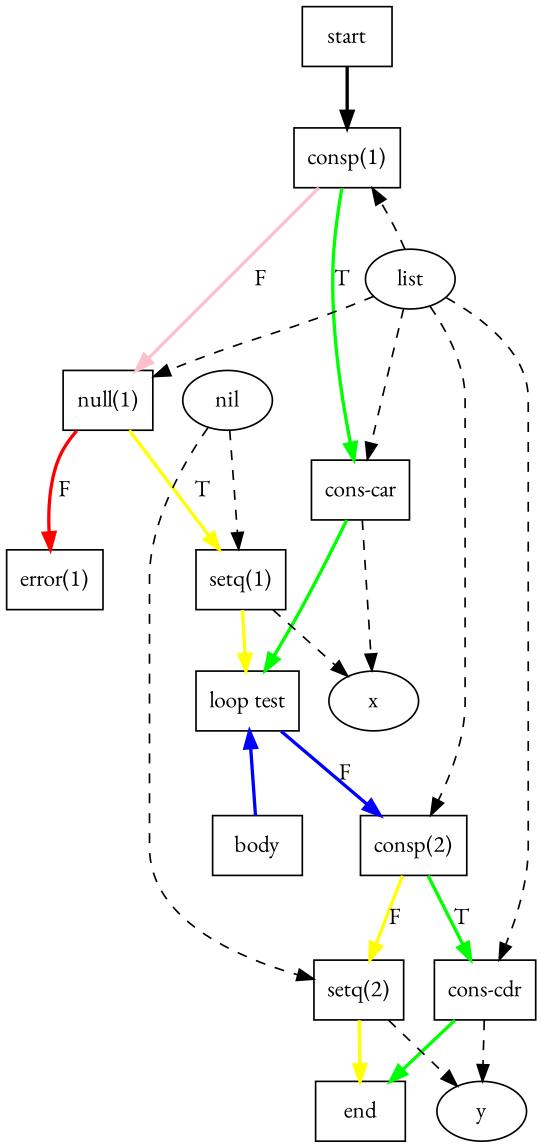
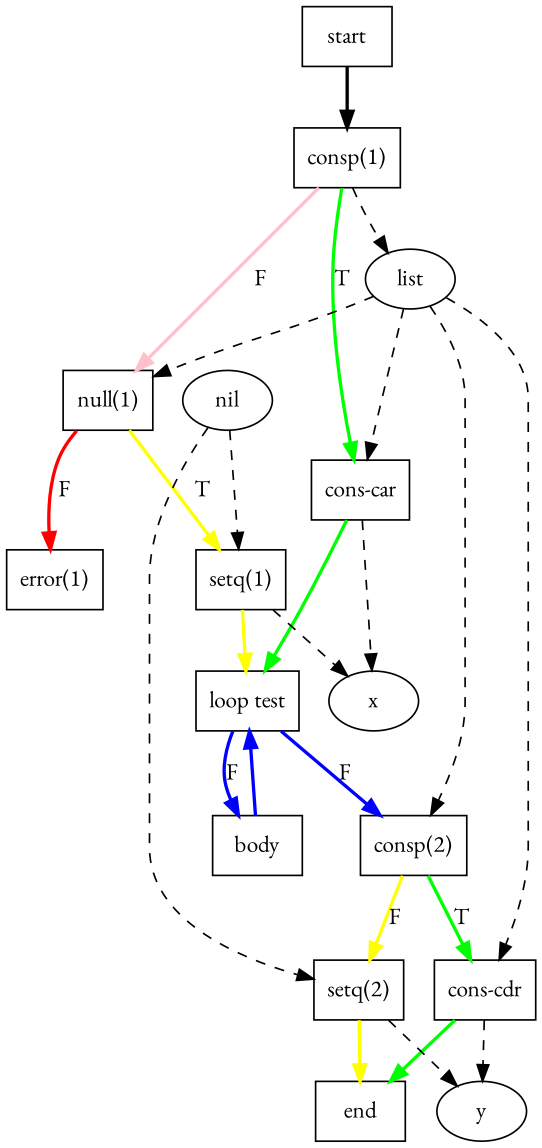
edge "list" -> "consp(1)": reversed
edge "loop test" -> "body": added, label "F"
